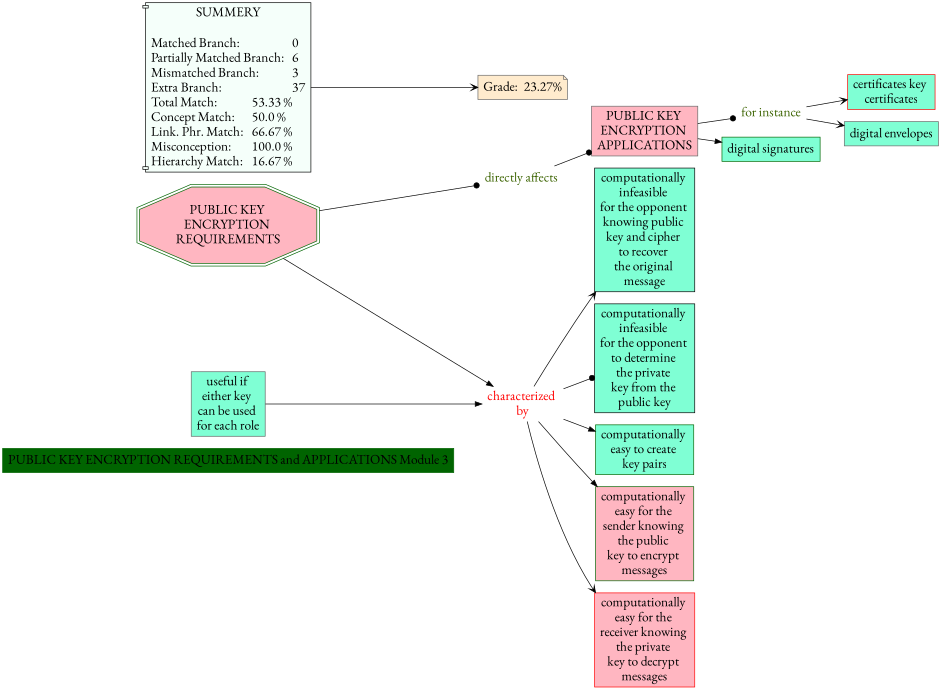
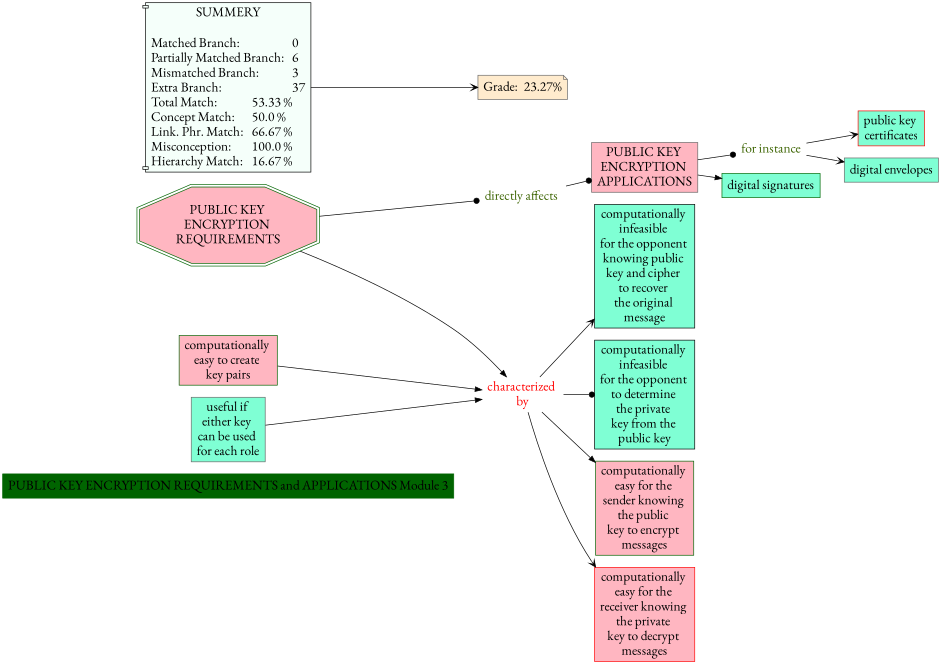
node "certificates key certificates": label "certificates key certificates" -> "public key certificates"
edge "characterized by" -> "computationally easy to create key pairs": reversed
node "computationally easy to create key pairs": fillcolor aquamarine -> #ffb6c1
